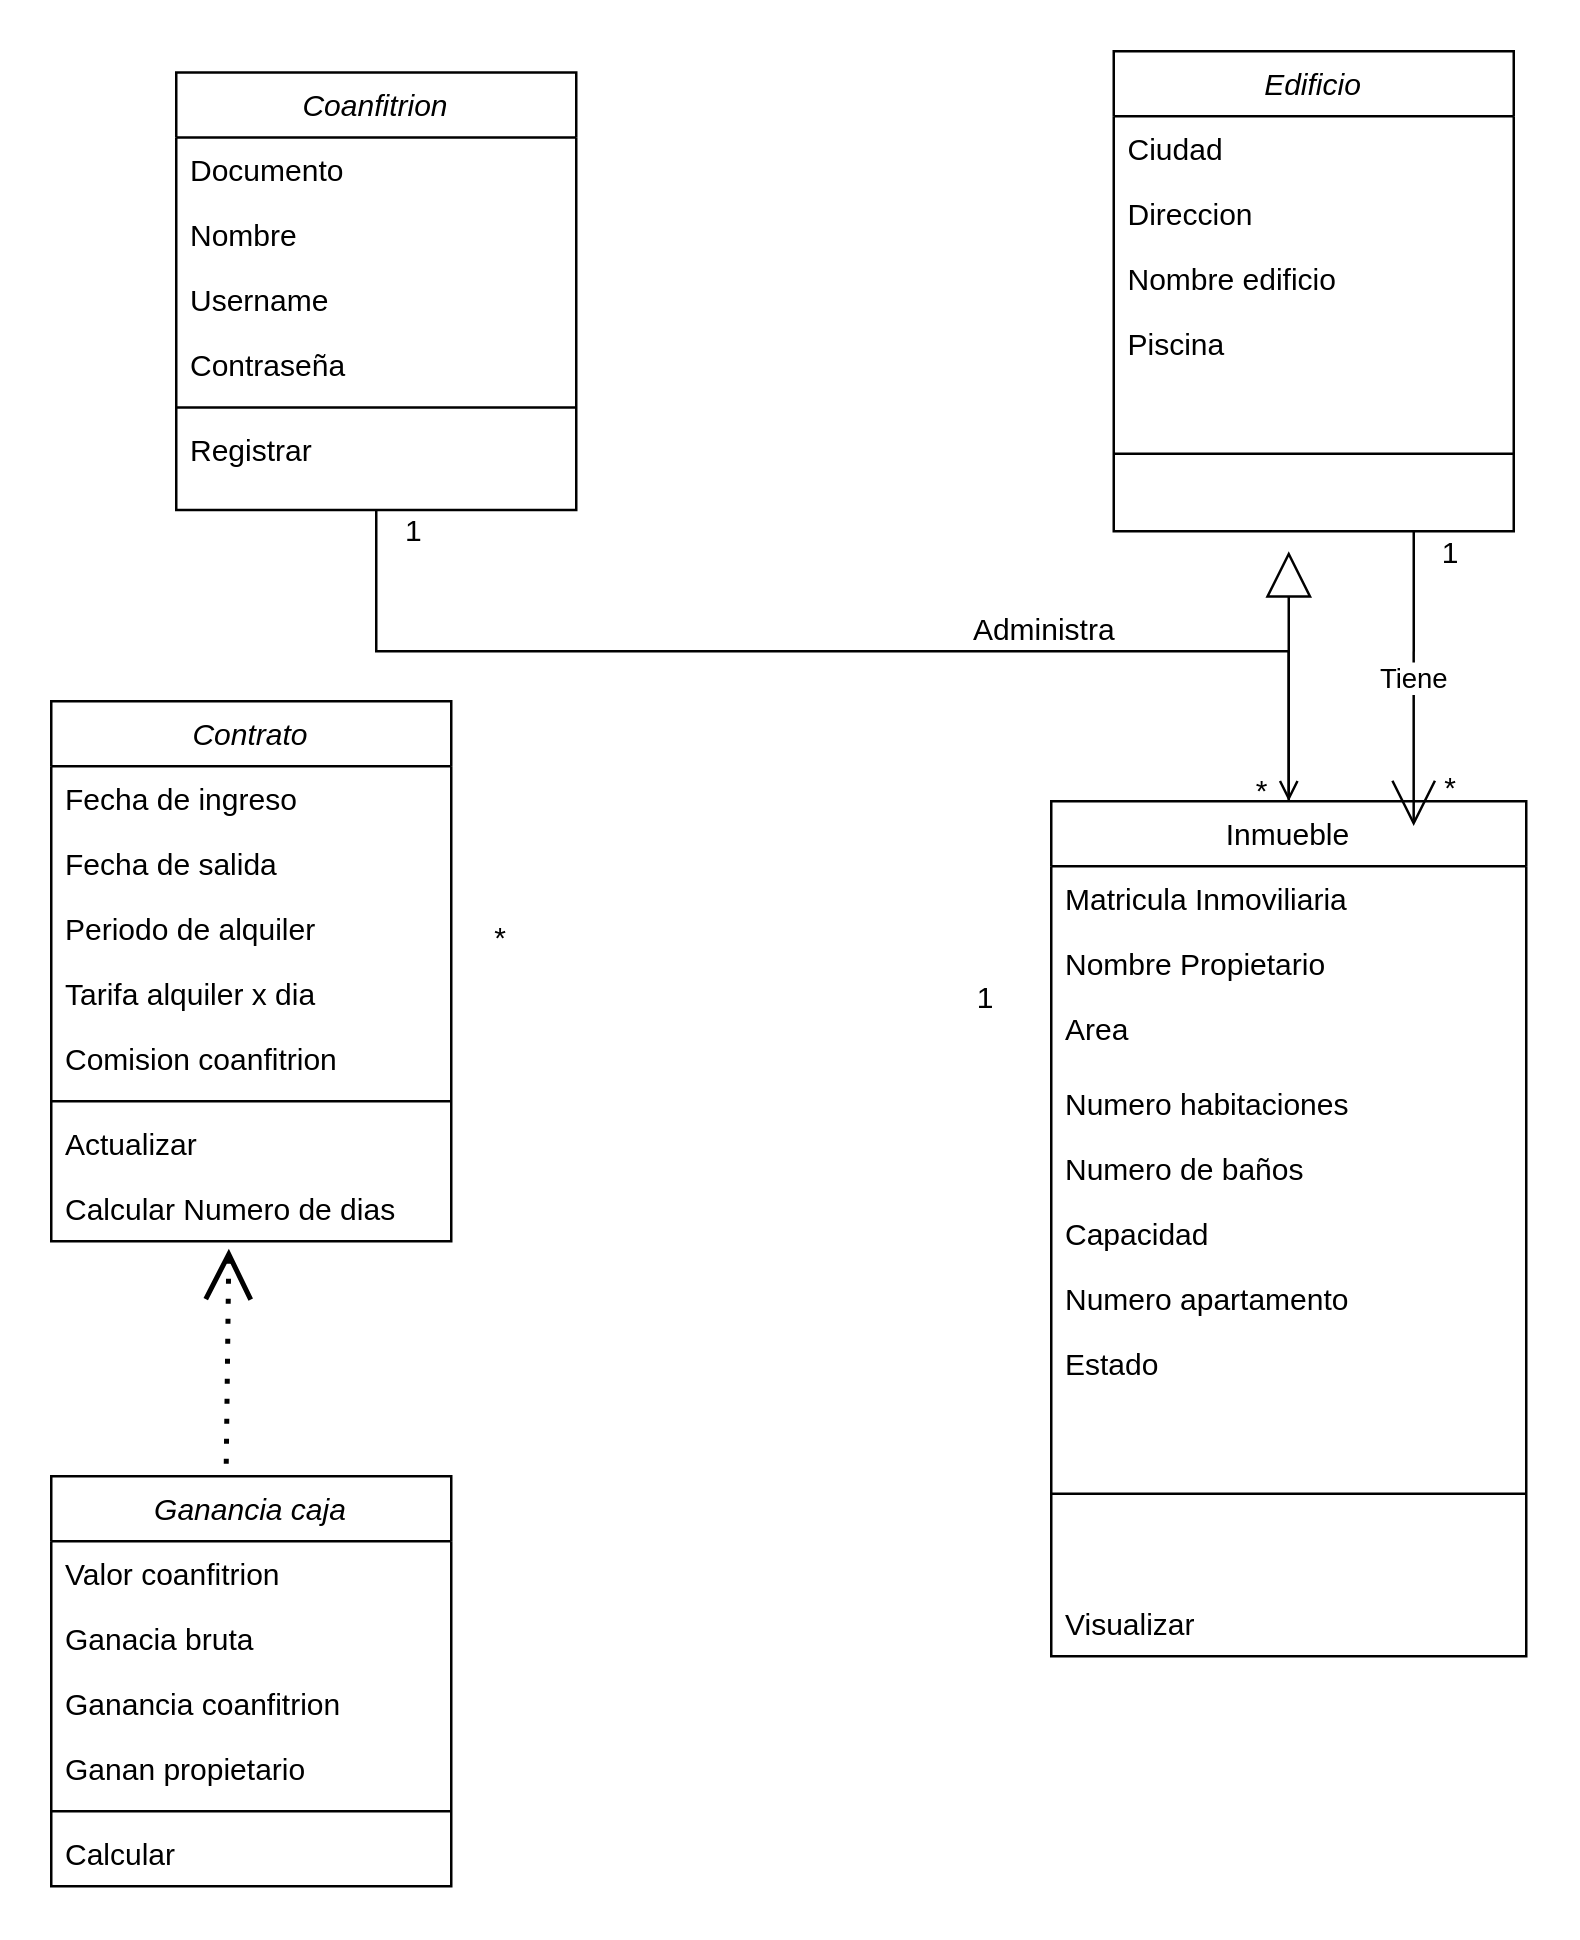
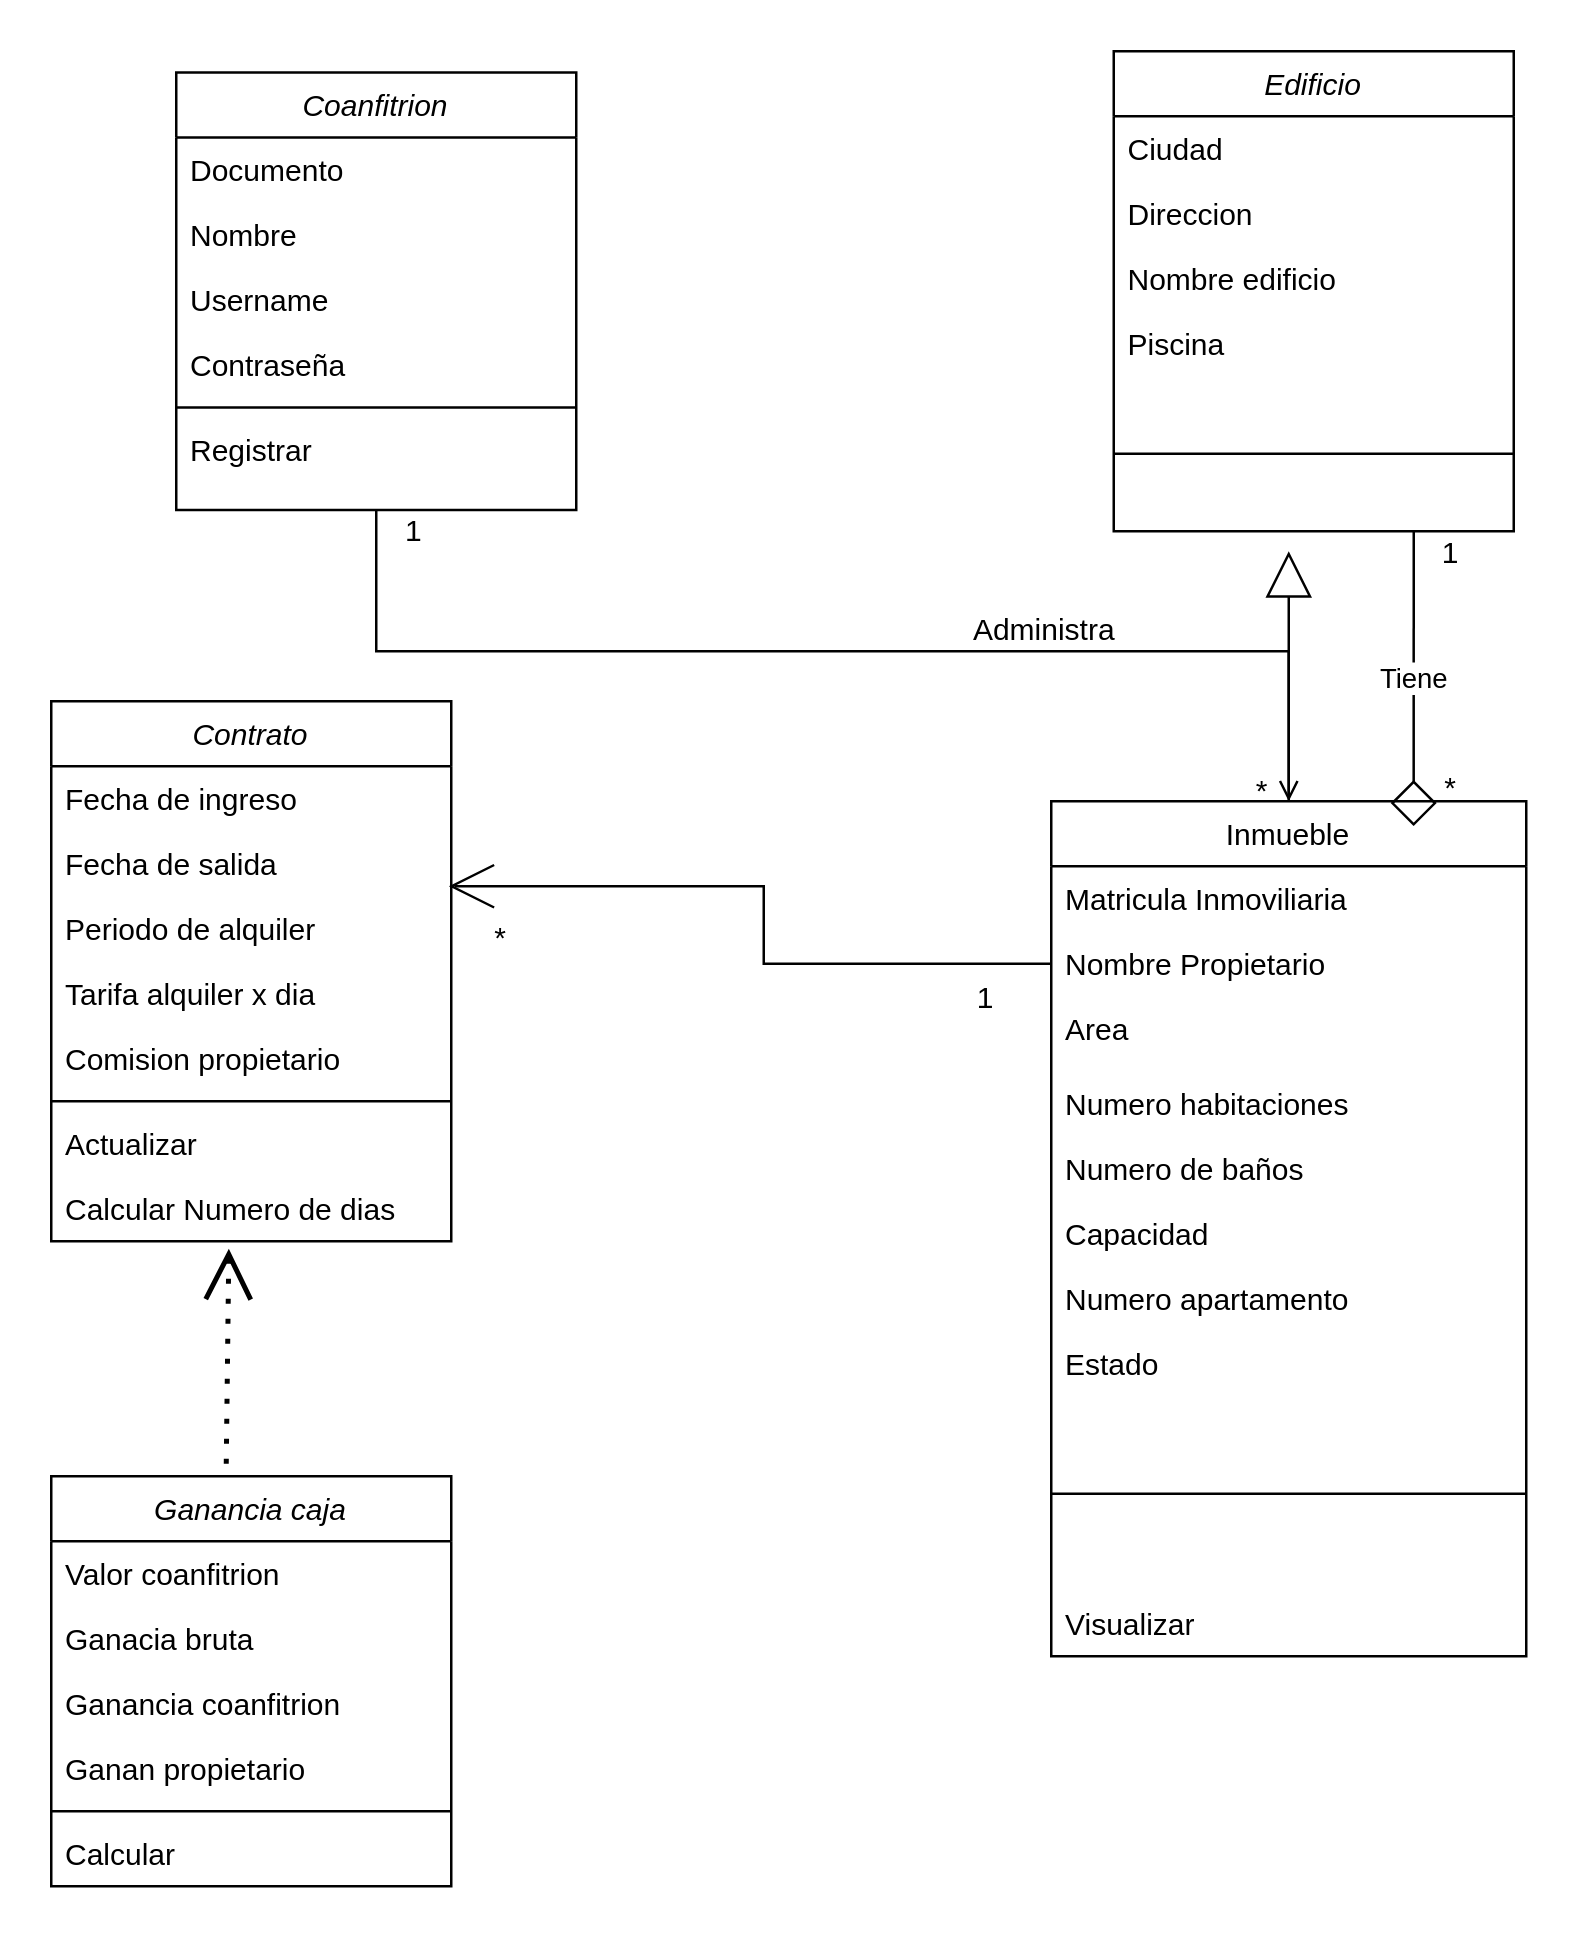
edge "Edificio" -> "Inmueble": arrowhead open -> diamond
edge "Nombre Propietario" -> "Periodo de alquiler": added
node "Comision coanfitrion": label "Comision coanfitrion" -> "Comision propietario"
